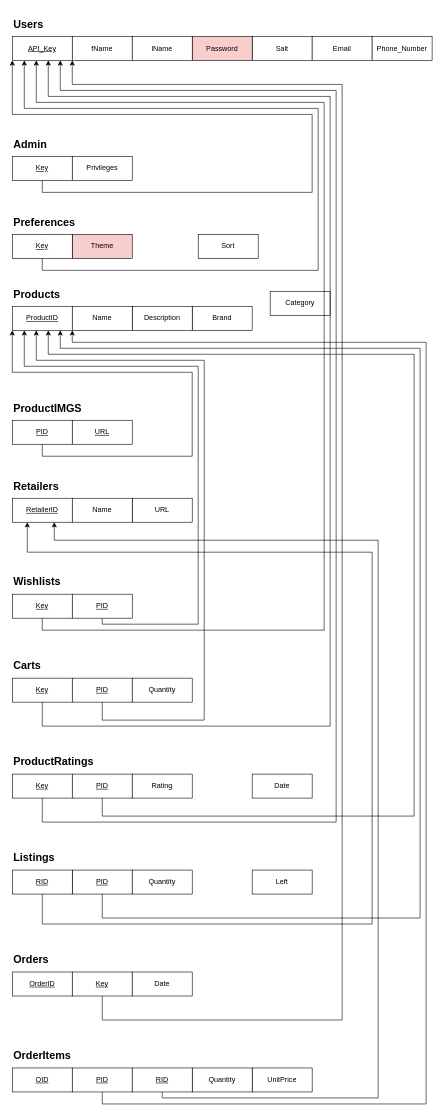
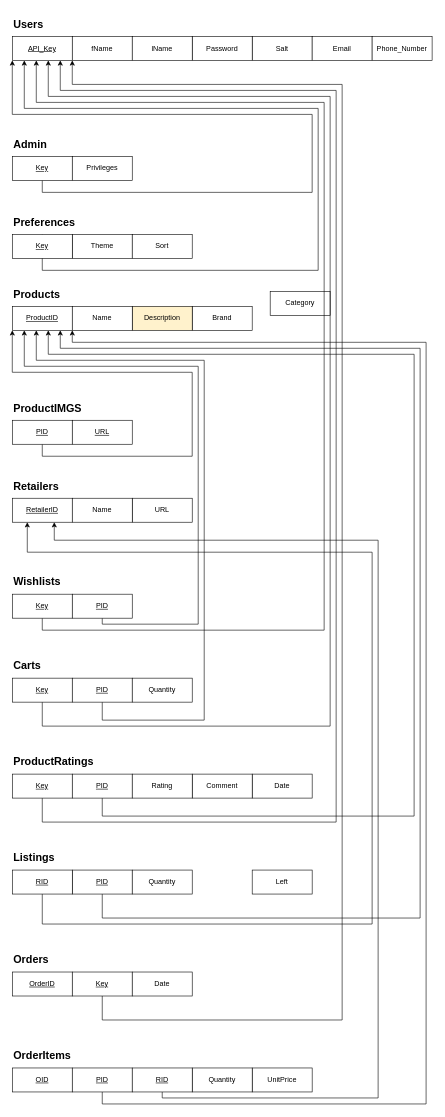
node "Password": fillcolor #f8cecc -> #ffffff
node "Theme": fillcolor #f8cecc -> #ffffff
node "Sort": moved (228, 246) -> (162, 246)
node "Description": fillcolor #ffffff -> #fff2cc
node "Comment": added
